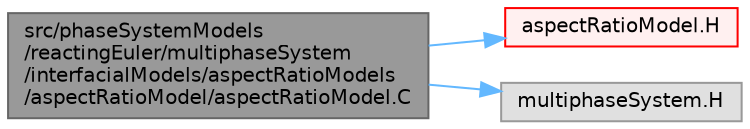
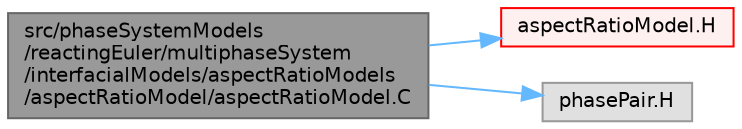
node "multiphaseSystem.H": label "multiphaseSystem.H" -> "phasePair.H"
